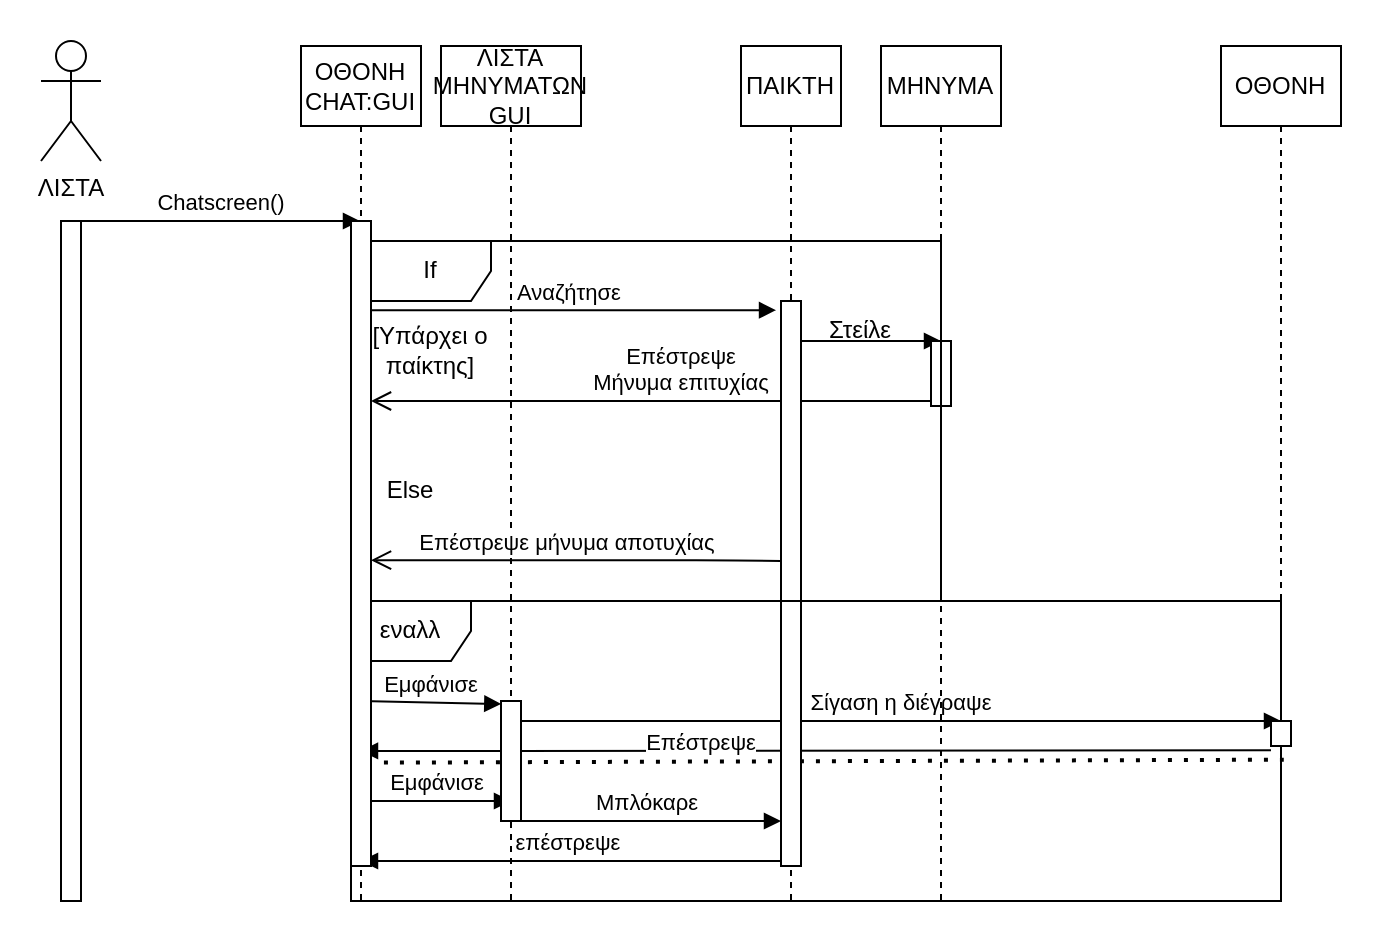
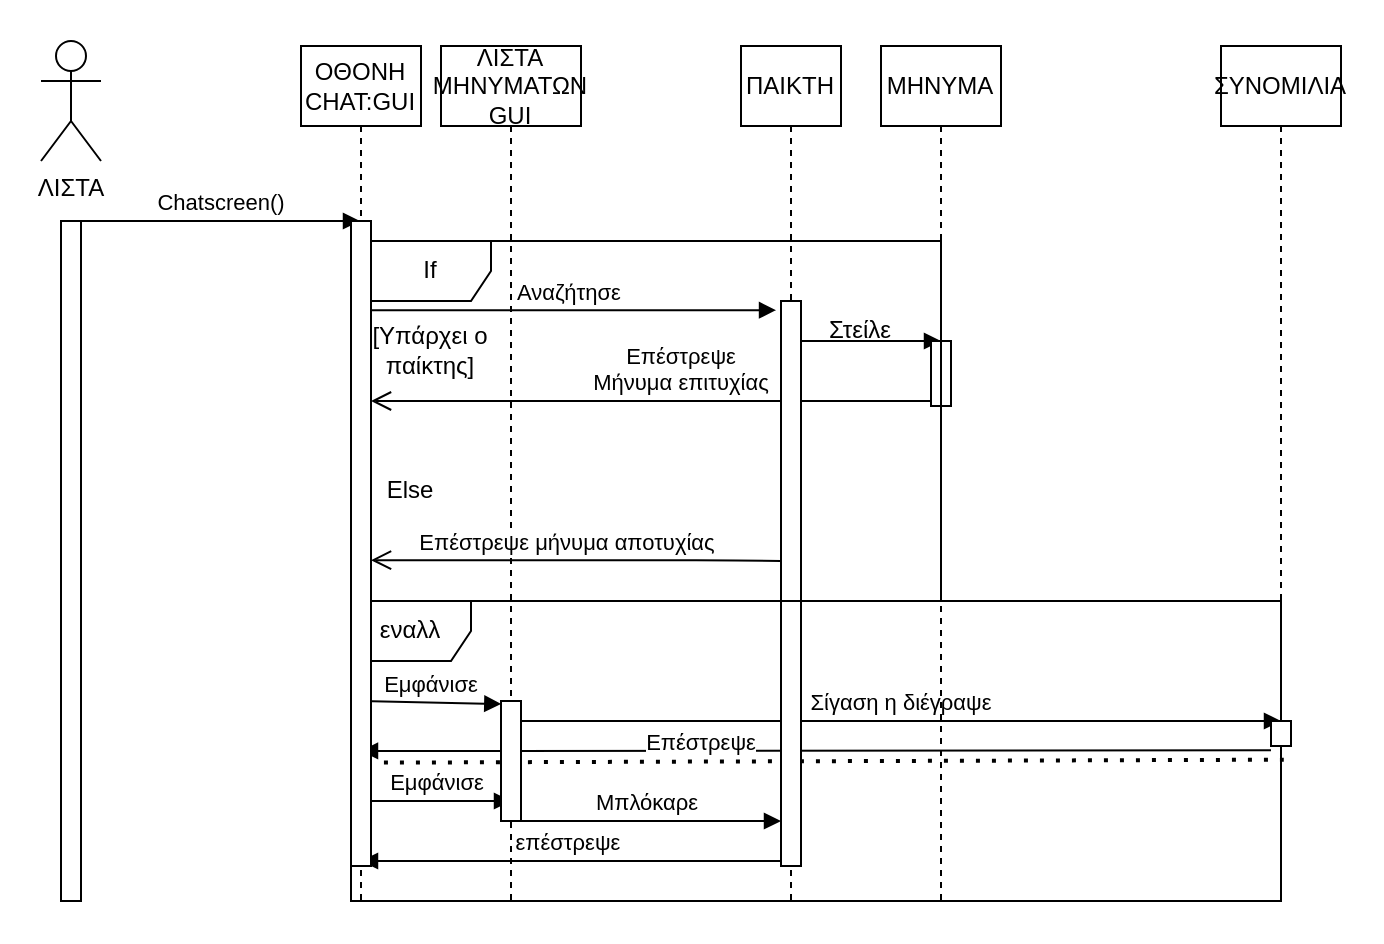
node "OΘΟΝΗ": label "OΘΟΝΗ" -> "ΣΥΝΟΜΙΛΙΑ"
